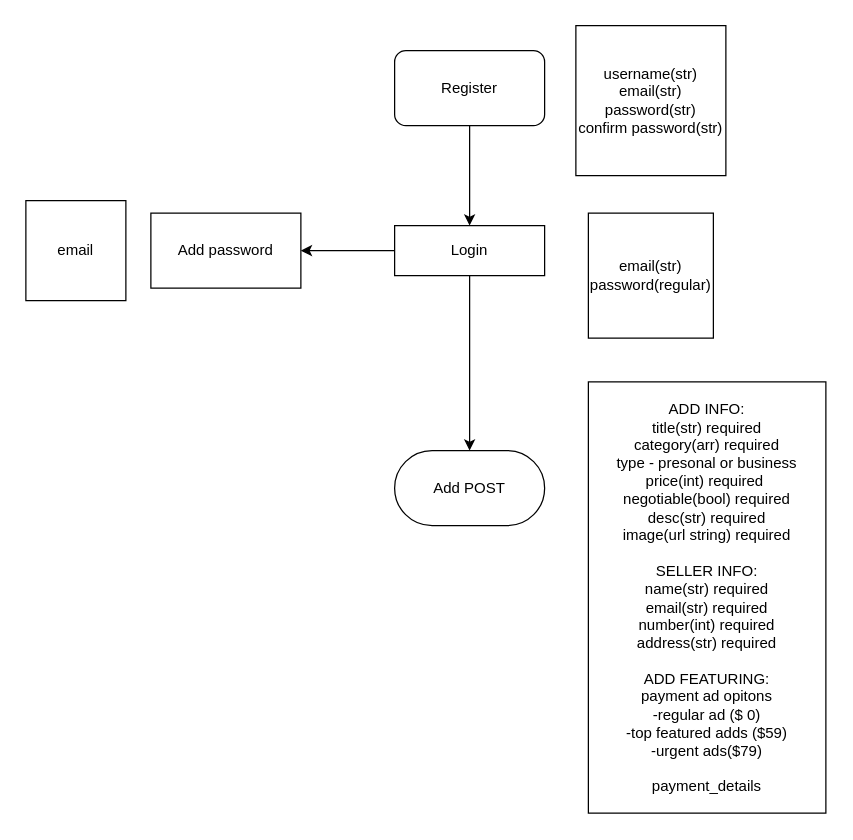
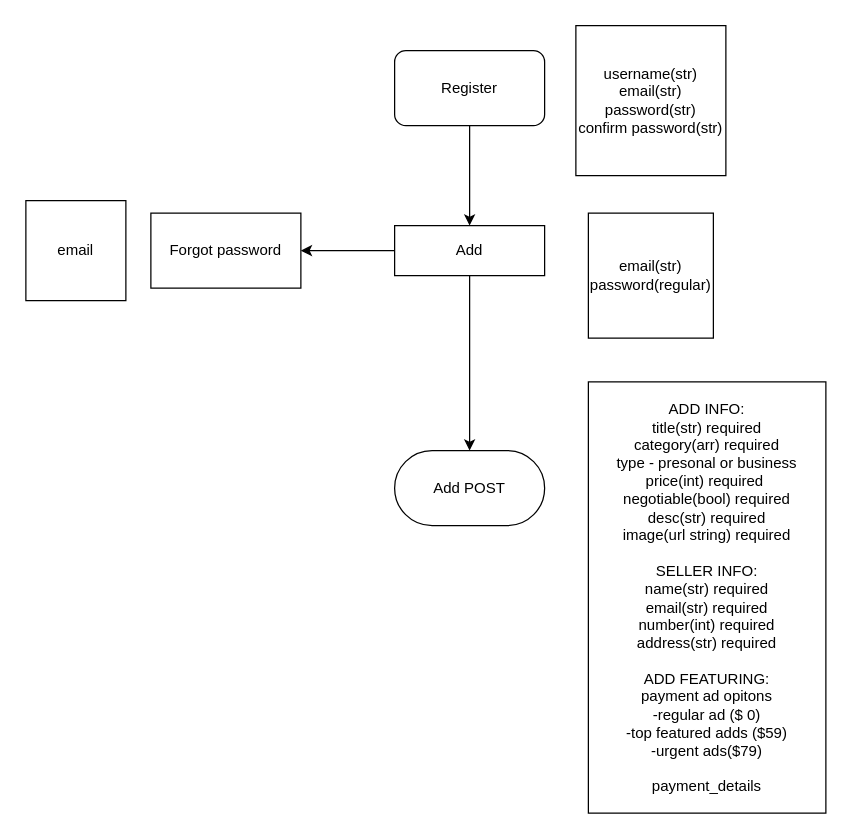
node "Add password": label "Add password" -> "Forgot password"
node "Login": label "Login" -> "Add"
